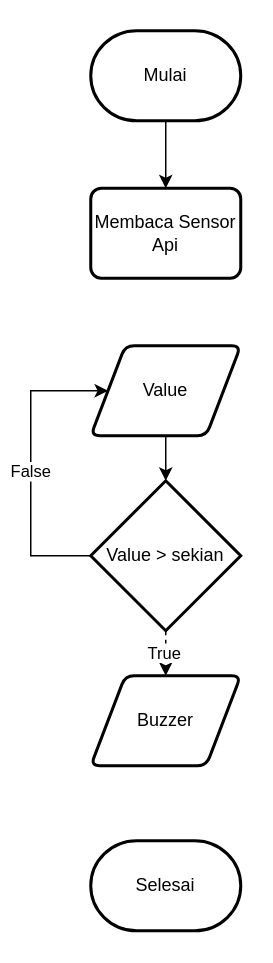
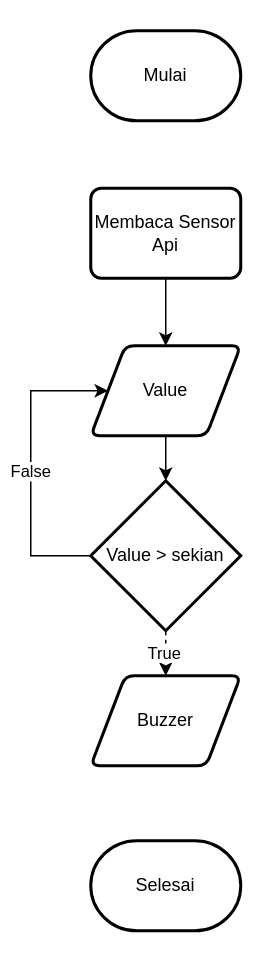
edge "Mulai" -> "Membaca Sensor Api": removed
edge "Membaca Sensor Api" -> "Value": added
